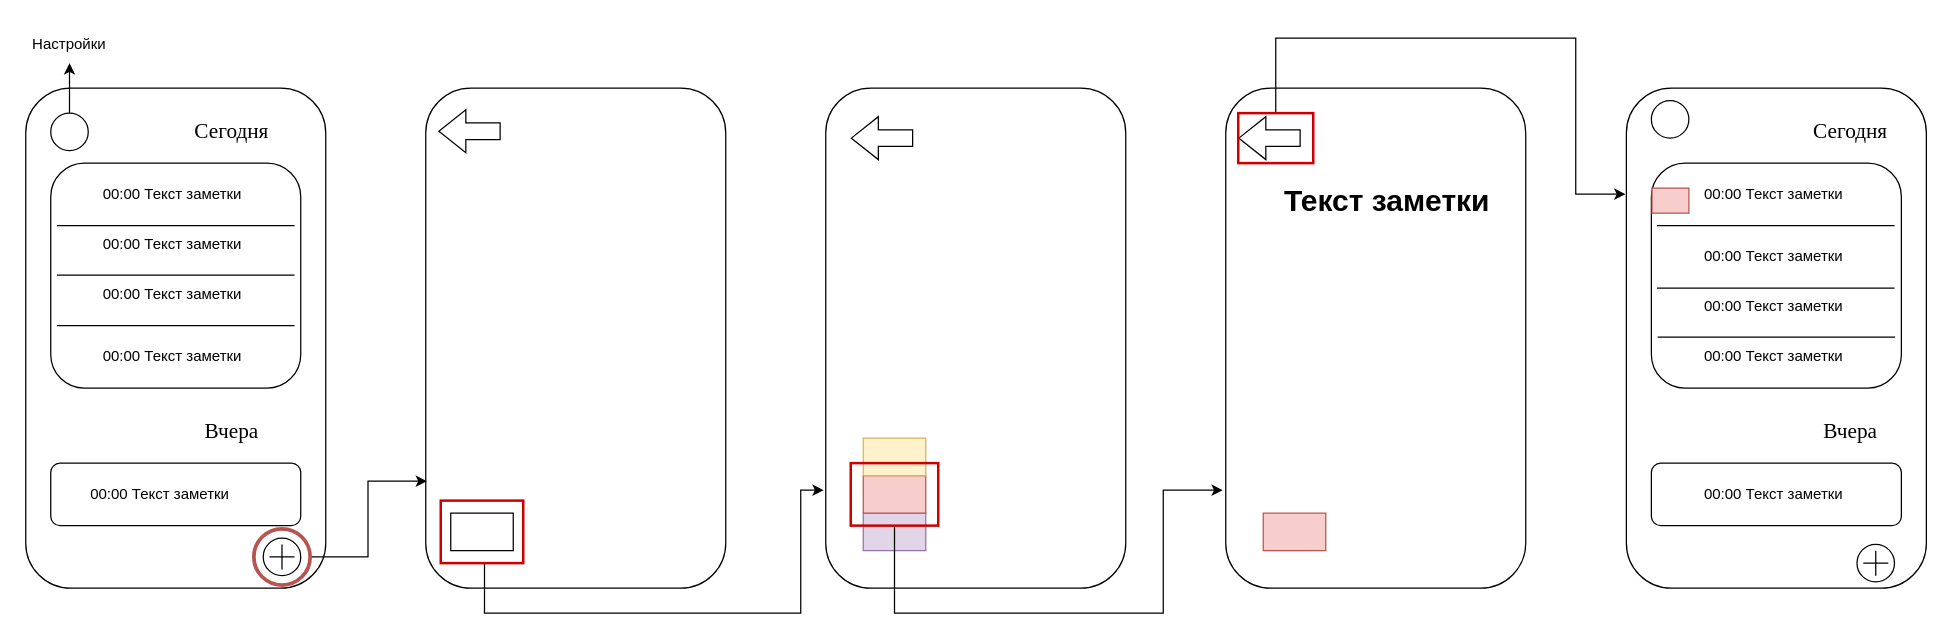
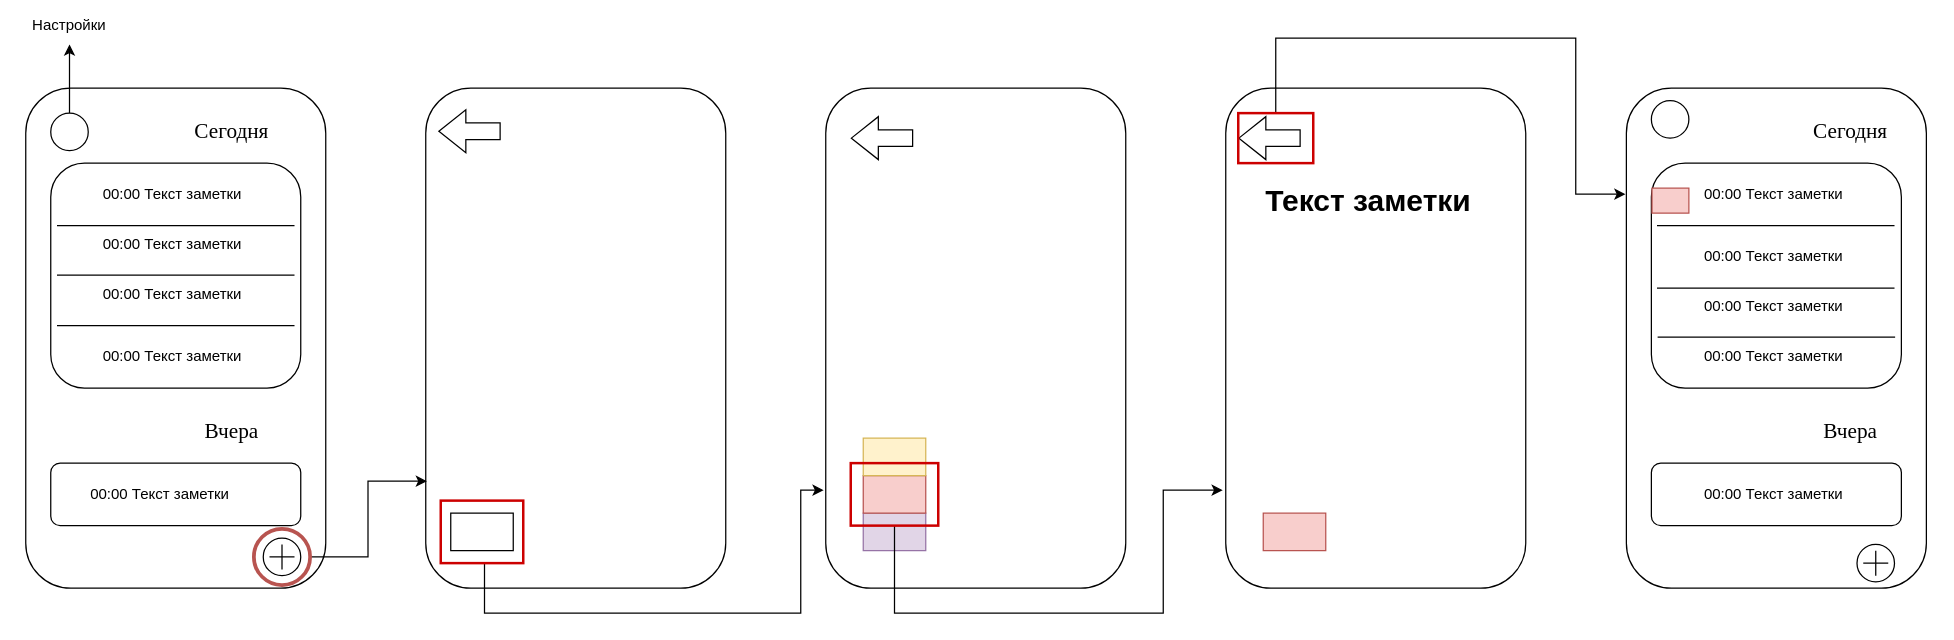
node "Настройки": moved (69, 44) -> (69, 26)
node "Текст заметки": moved (1394, 251) -> (1376, 251)
